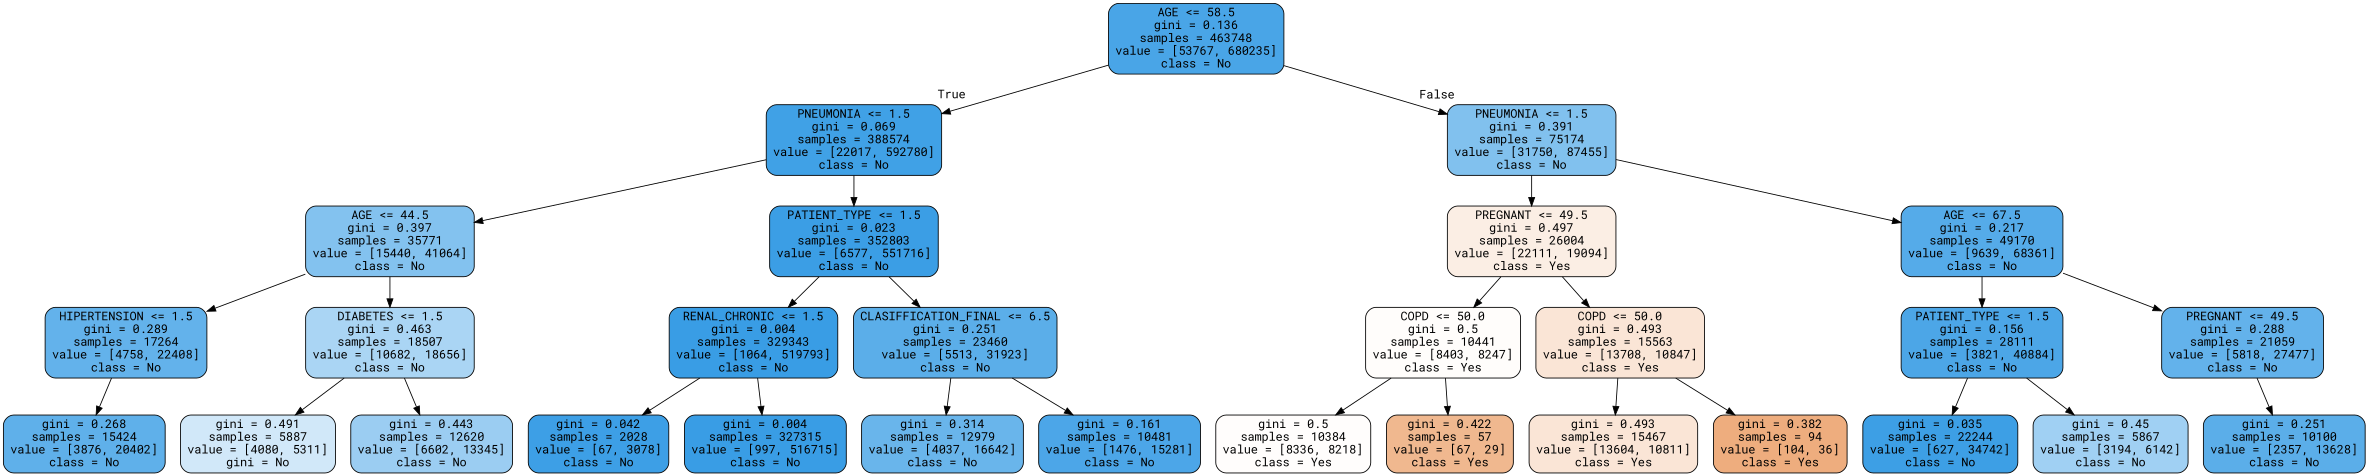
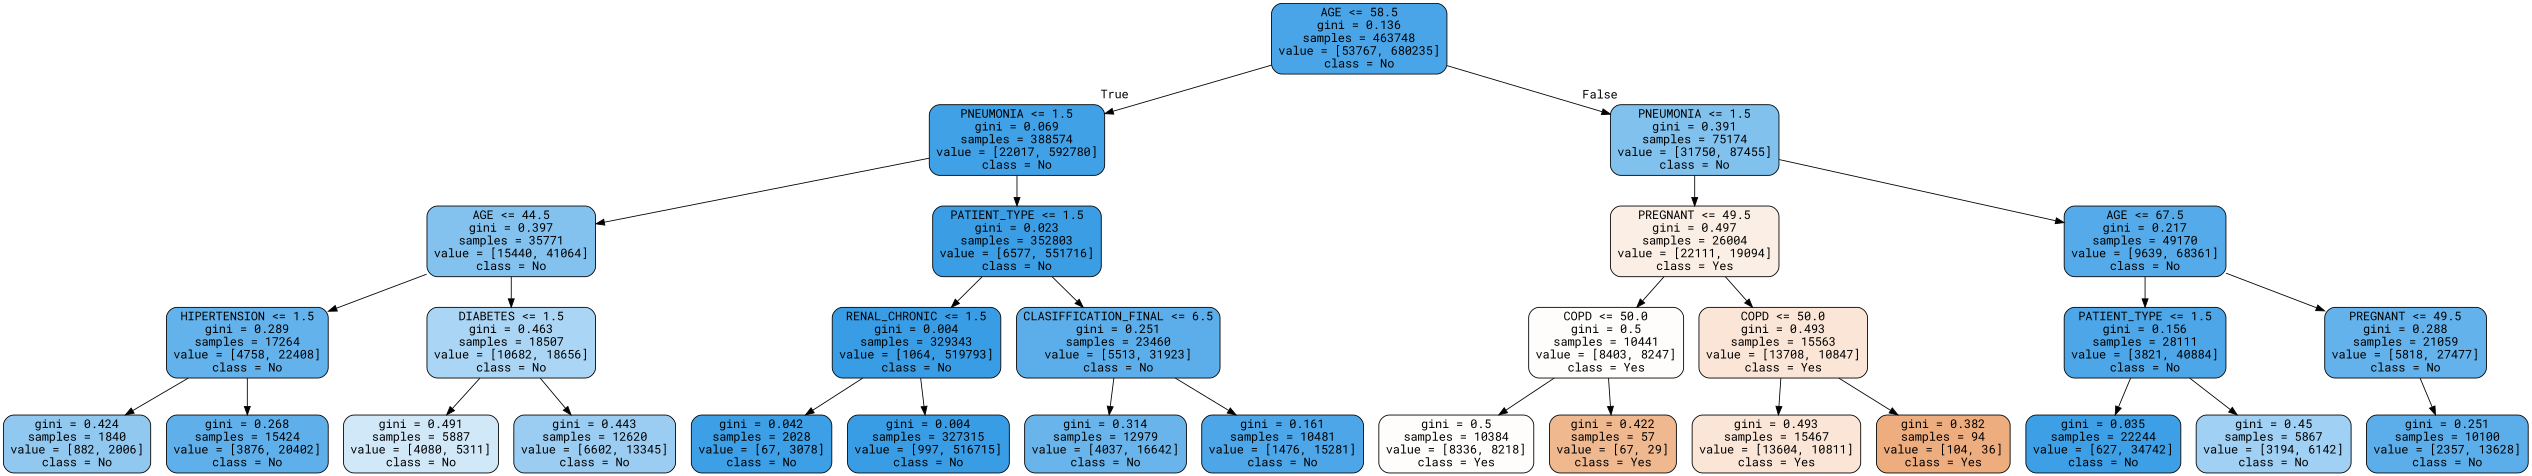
node "gini = 0.424 samples = 1840 value = [882, 2006] class = No": added
node "gini = 0.491 samples = 5887 value = [4080, 5311] gini = No": label "gini = 0.491 samples = 5887 value = [4080, 5311] gini = No" -> "gini = 0.491 samples = 5887 value = [4080, 5311] class = No"
